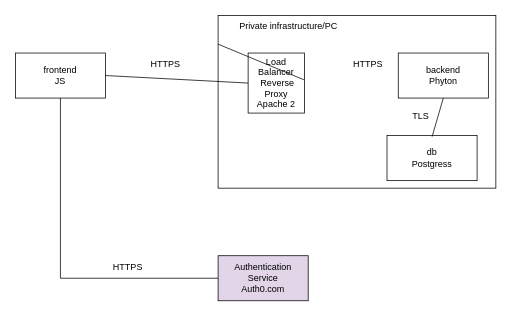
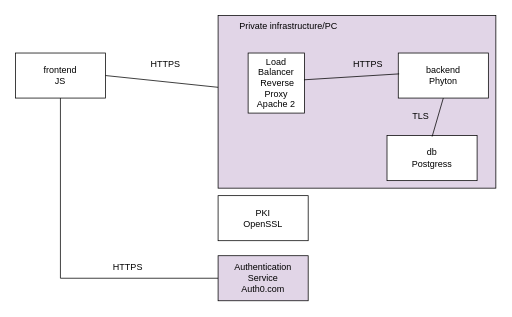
edge "Load Balancer Reverse Proxy Apache 2" -- "Private infrastructure/PC": now "Load Balancer Reverse Proxy Apache 2" -- "backend Phyton"
edge "frontend JS" -- "Load Balancer Reverse Proxy Apache 2": now "frontend JS" -- "Private infrastructure/PC"
node "Private infrastructure/PC": fillcolor #ffffff -> #e1d5e7
node "PKI OpenSSL": added
